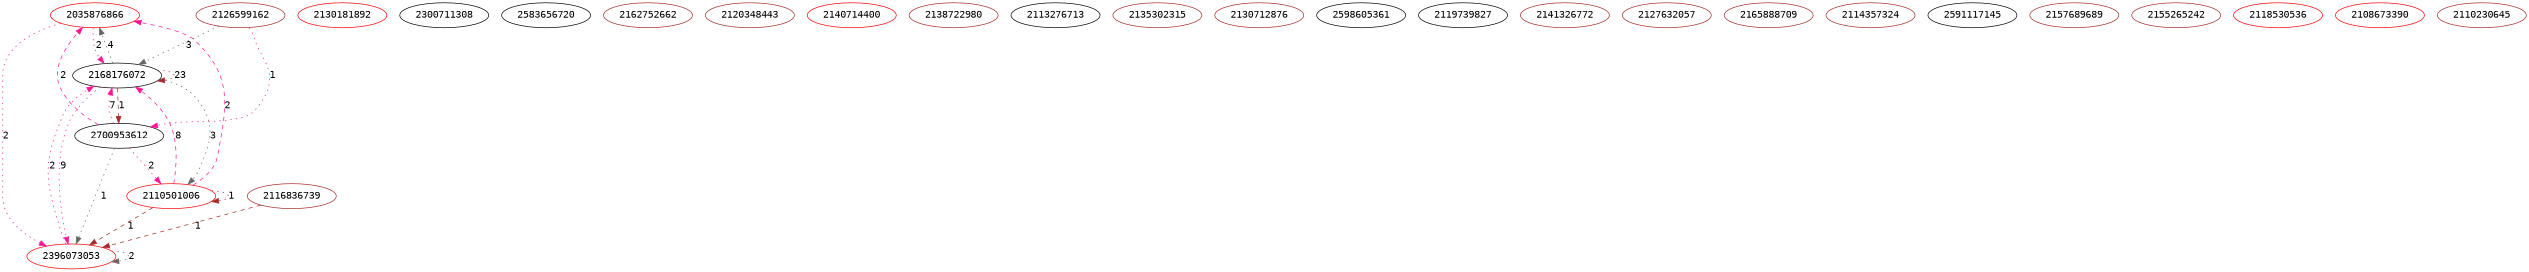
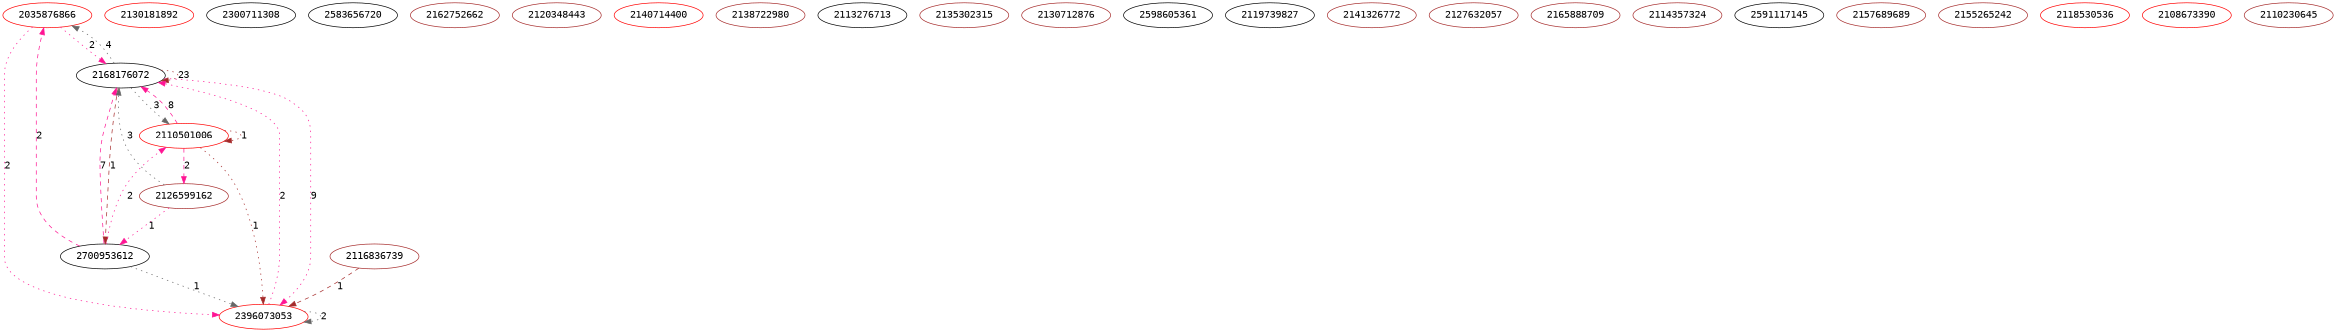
edge "2110501006" -> "2035876866": now "2110501006" -> "2126599162"
edge "2700953612" -> "2168176072": style dotted -> dashed
edge "2110501006" -> "2396073053": style dashed -> dotted
